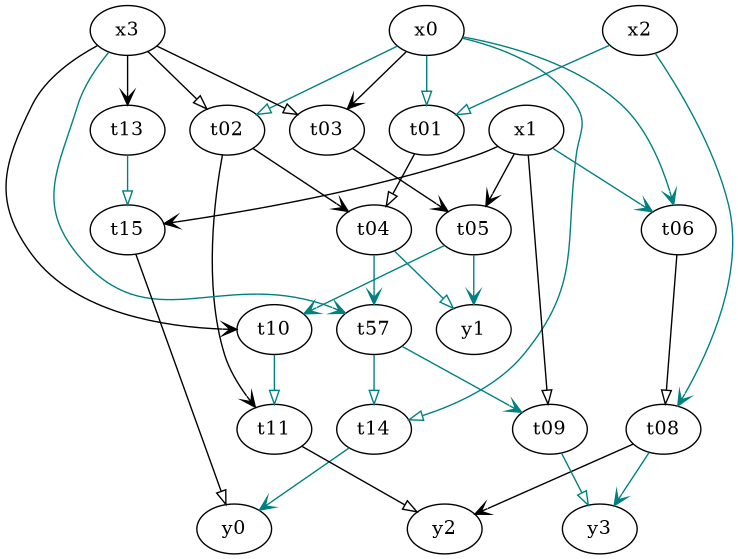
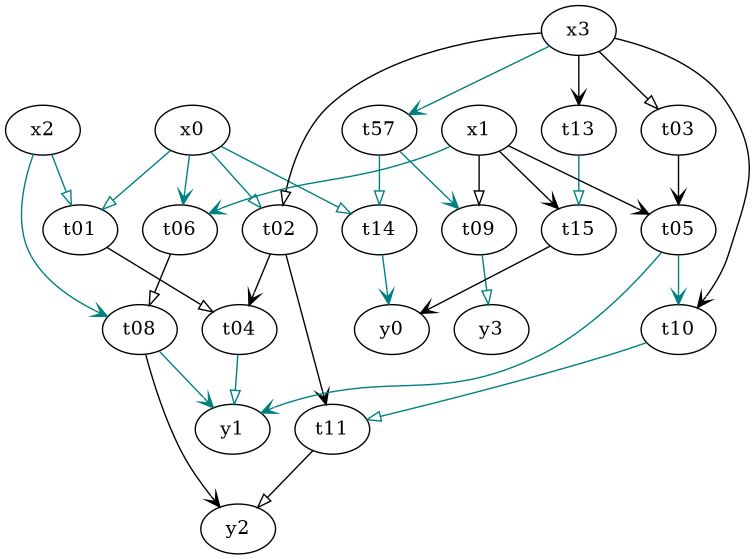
edge "x0" -> "t03": removed
edge "t04" -> "t57": removed
edge "t15" -> "y0": arrowhead onormal -> vee
edge "t08" -> "y3": now "t08" -> "y1"
